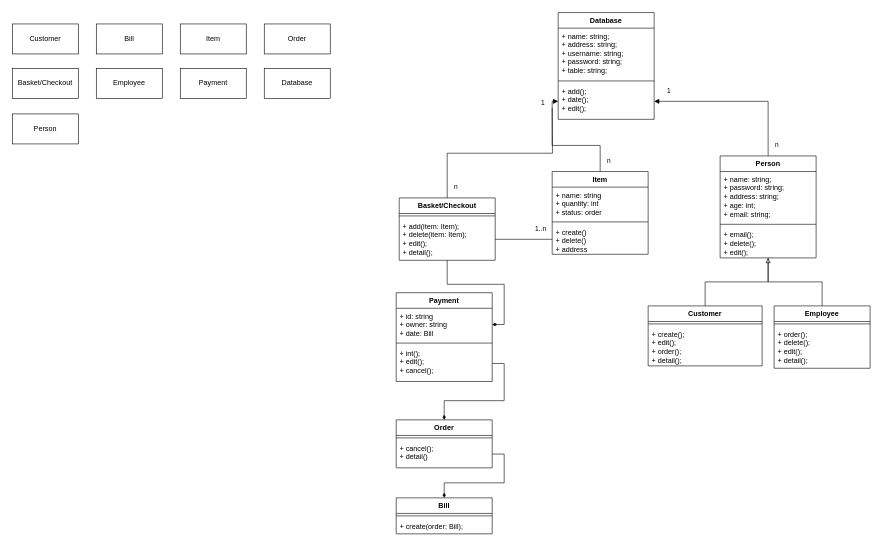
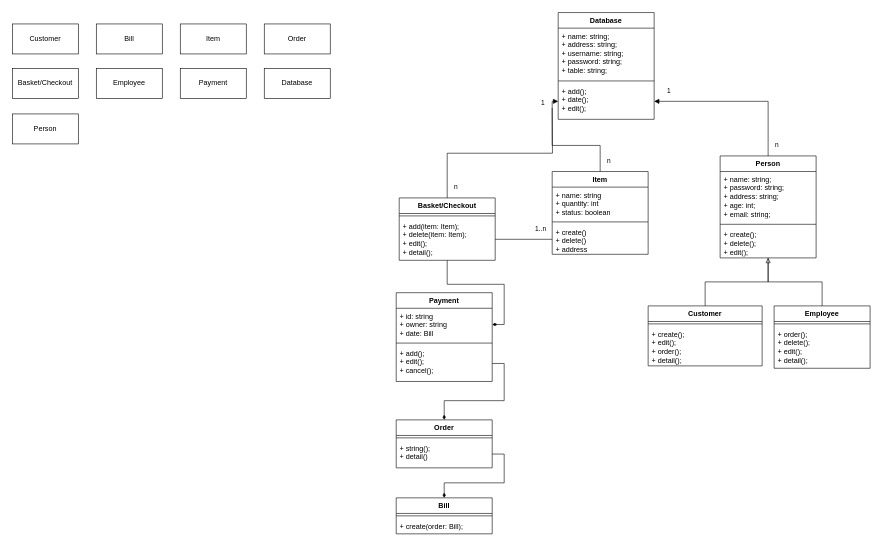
node "+ name: string + quantity: int + status: order": label "+ name: string + quantity: int + status: order" -> "+ name: string + quantity: int + status: boolean"
node "+ email(); + delete(); + edit();": label "+ email(); + delete(); + edit();" -> "+ create(); + delete(); + edit();"
node "+ int(); + edit(); + cancel();": label "+ int(); + edit(); + cancel();" -> "+ add(); + edit(); + cancel();"
node "+ cancel(); + detail()": label "+ cancel(); + detail()" -> "+ string(); + detail()"
